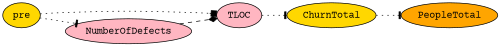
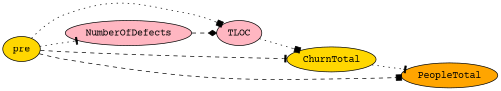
edge "TLOC" -> "ChurnTotal": arrowhead tee -> box
edge "pre" -> "ChurnTotal": added
edge "pre" -> "PeopleTotal": added
